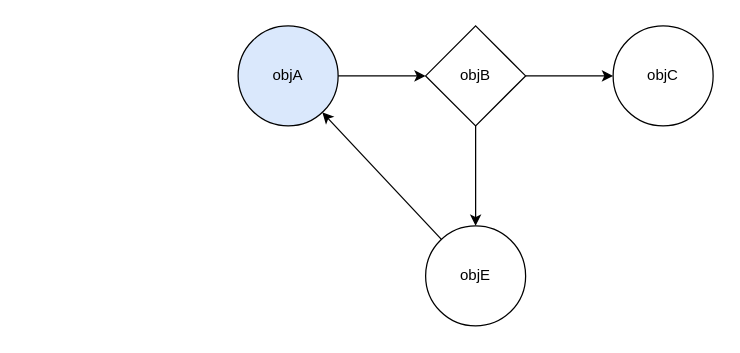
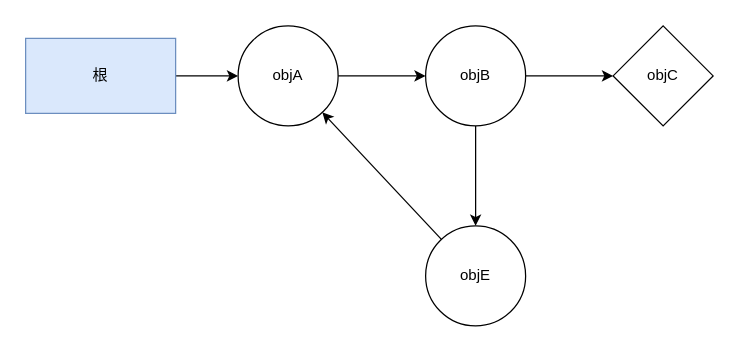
node "根": added
edge "根" -> "objA": added
node "objA": fillcolor #dae8fc -> #ffffff
node "objB": shape diamond -> ellipse
node "objC": shape ellipse -> diamond
